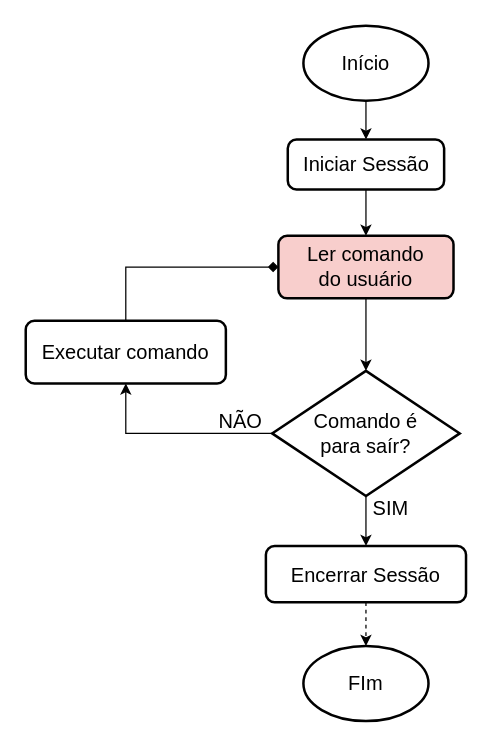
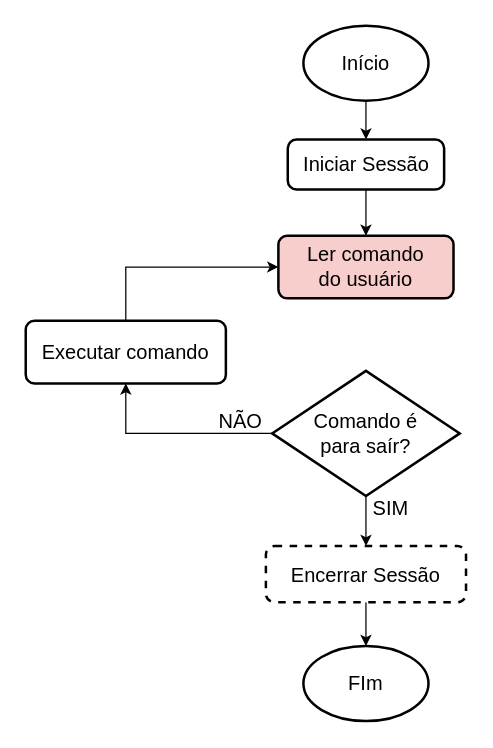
edge "Executar comando" -> "Ler comando do usuário": arrowhead diamond -> classic
edge "Ler comando do usuário" -> "Comando é para saír?": removed
node "Encerrar Sessão": style solid -> dashed
edge "Encerrar Sessão" -> "FIm": style dashed -> solid
